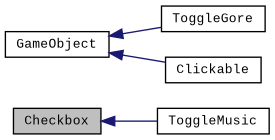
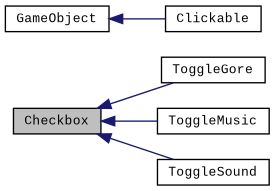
edge "ToggleGore" -> "GameObject": now "ToggleGore" -> "Checkbox"
node "ToggleSound": added
